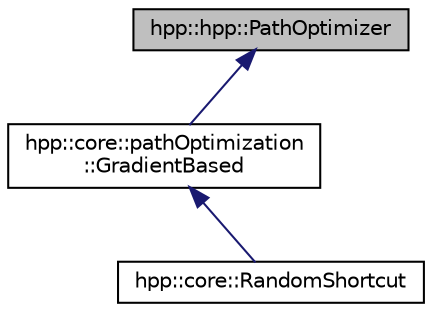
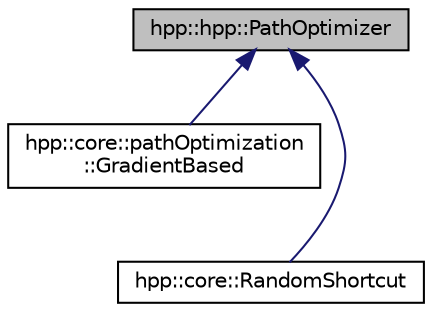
edge "hpp::core::RandomShortcut" -> "hpp::core::pathOptimization ::GradientBased": now "hpp::core::RandomShortcut" -> "hpp::hpp::PathOptimizer"
